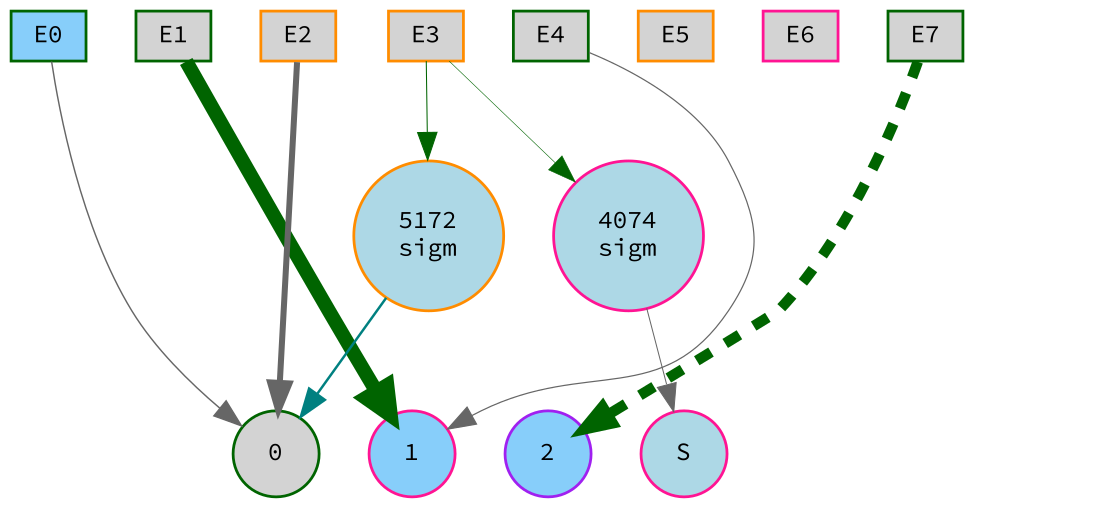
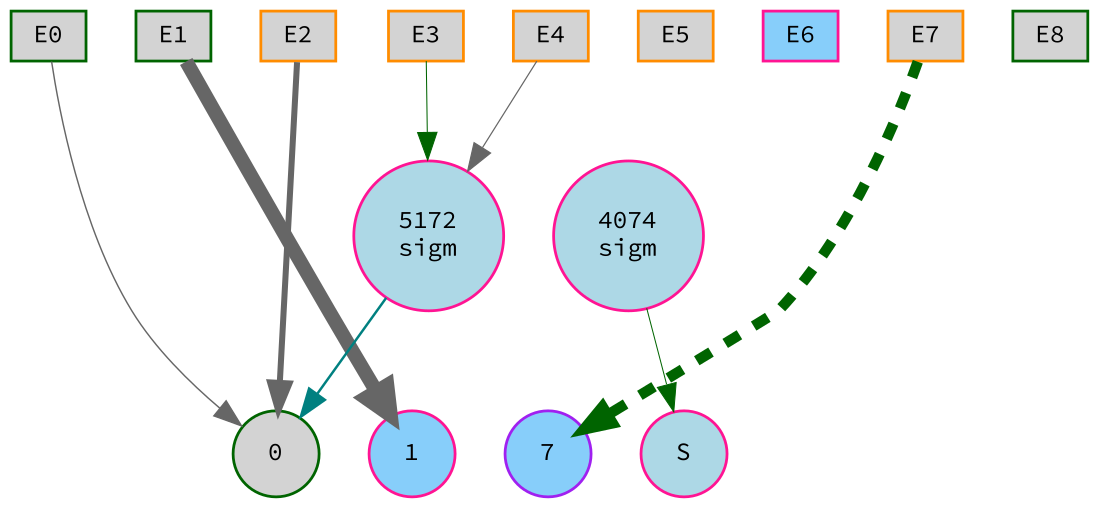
node "E0": fillcolor lightskyblue -> lightgray
node "E4": color darkgreen -> darkorange
node "E6": fillcolor lightgray -> lightskyblue
node "E7": color darkgreen -> darkorange
node "E8": added
edge "E3" -> "4074 sigm": removed
edge "E1" -> "1": color darkgreen -> gray40
node "5172 sigm": color darkorange -> deeppink
edge "E4" -> "1": now "E4" -> "5172 sigm"
edge "4074 sigm" -> "S": color gray40 -> darkgreen
node "2": label "2" -> "7"
